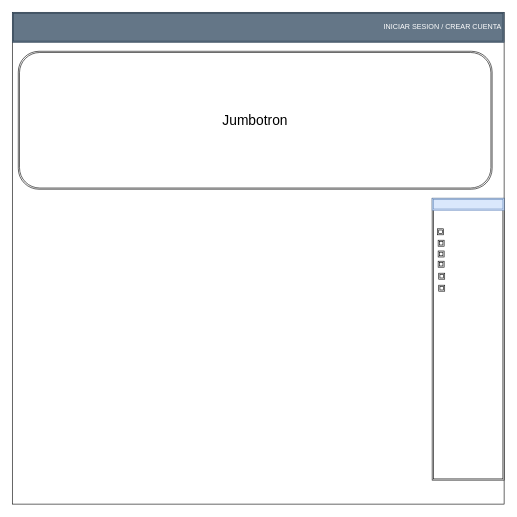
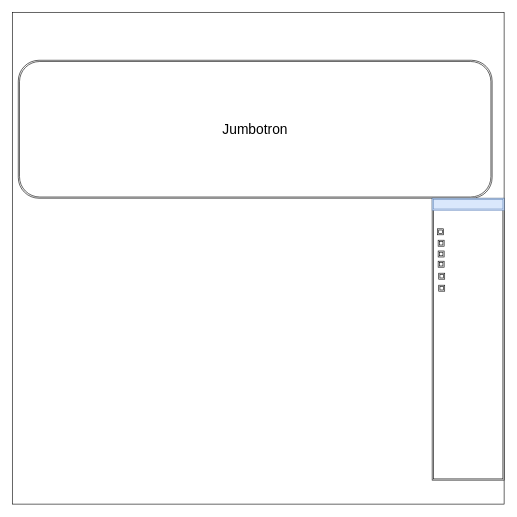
node "INICIAR SESION / CREAR CUENTA": removed
node "Jumbotron": moved (255, 120) -> (255, 129)
